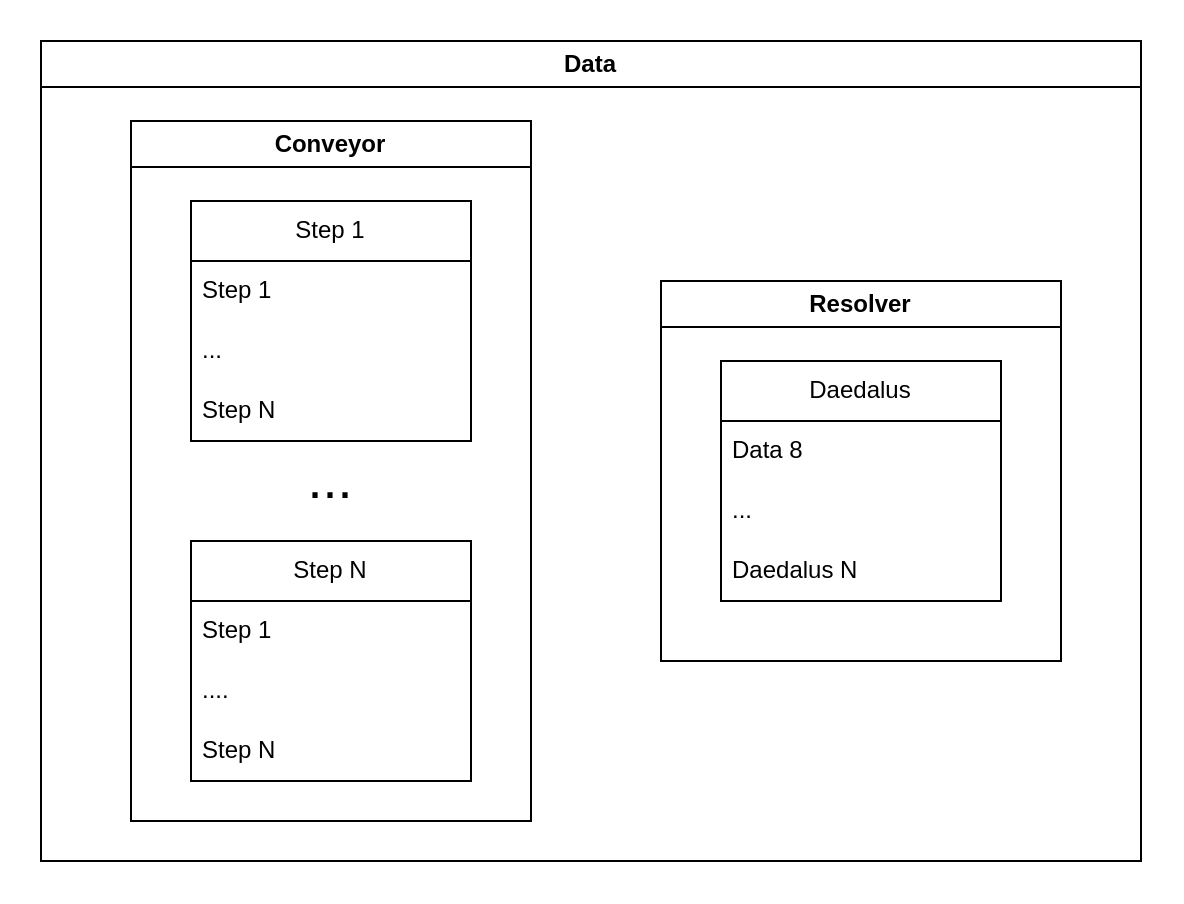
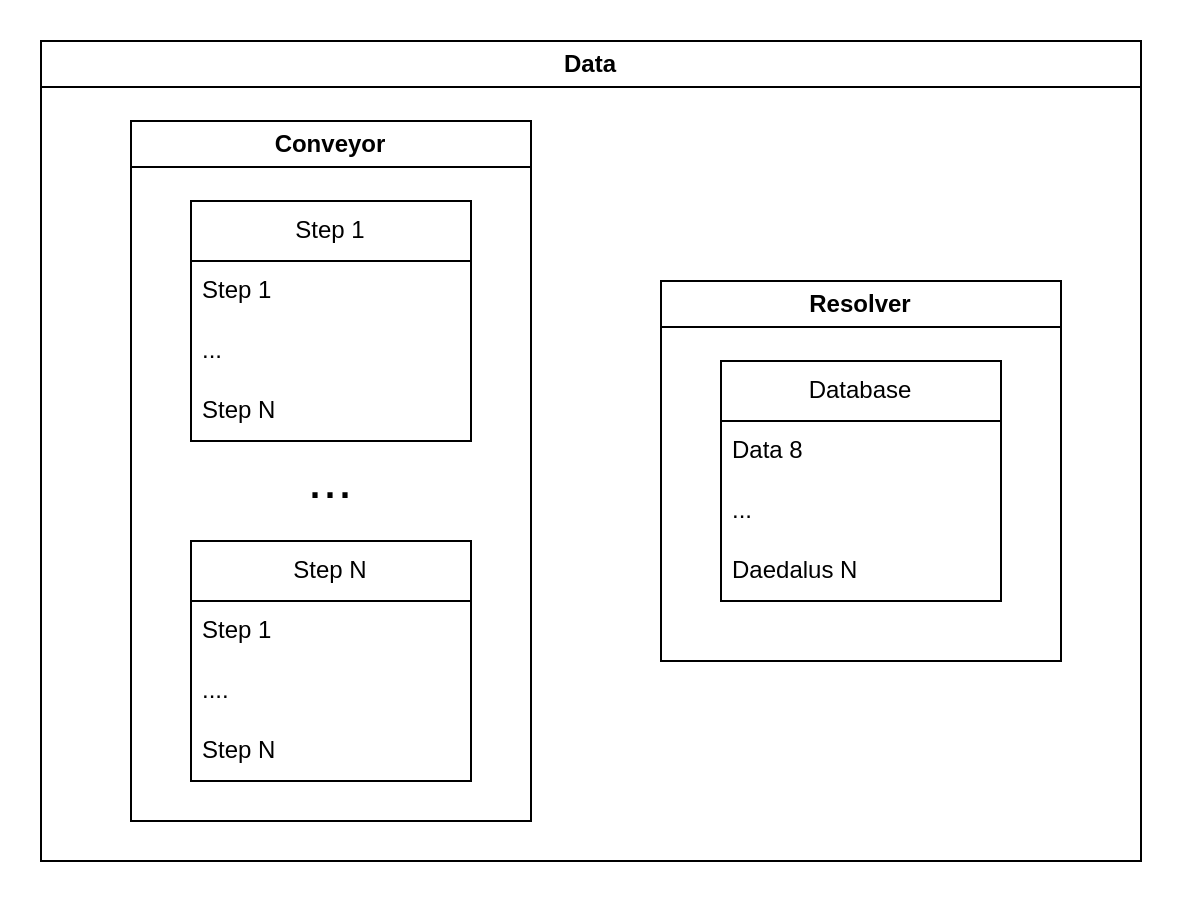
node "Daedalus": label "Daedalus" -> "Database"
